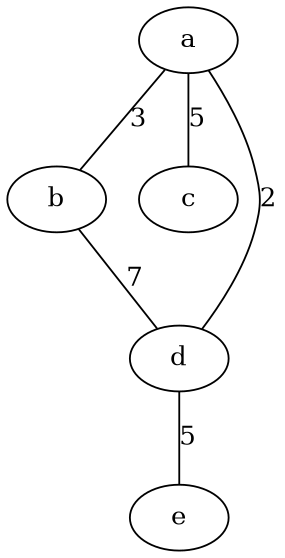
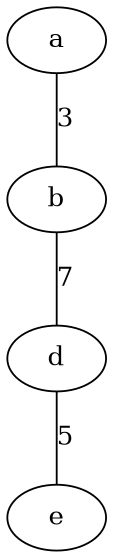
node "c": removed
edge "a" -- "d": removed, label "2"
